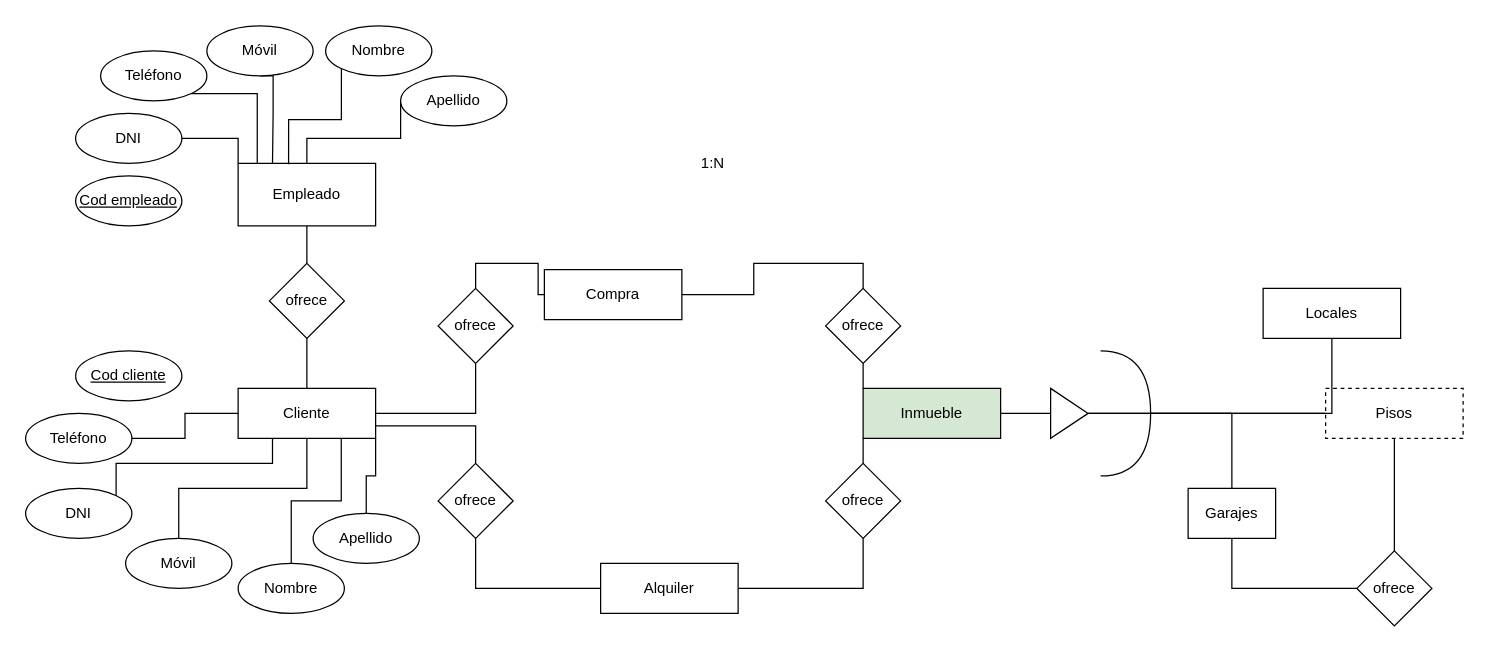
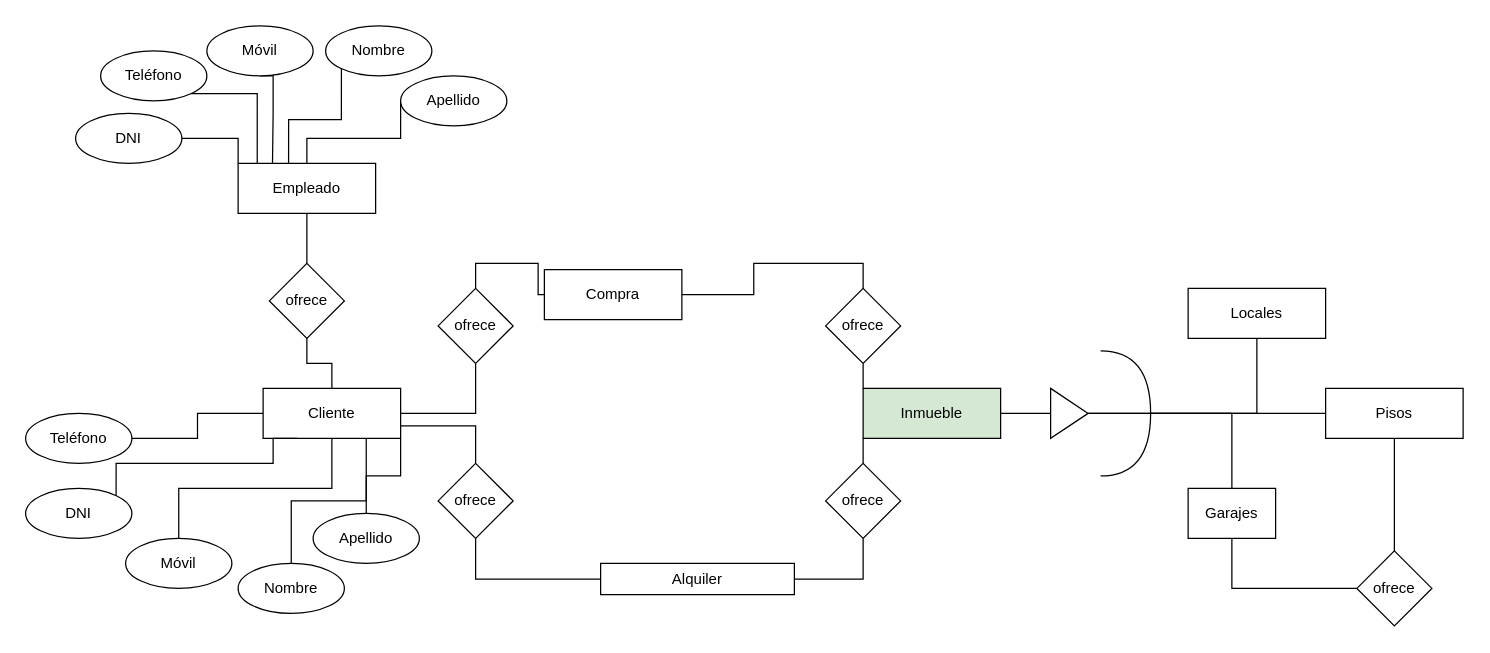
node "1:N": removed
node "Empleado": size 138x63 -> 138x50
node "Cod empleado": removed
node "Locales": moved (1332, 313) -> (1257, 313)
node "Cod cliente": removed
node "Cliente": moved (307, 413) -> (332, 413)
node "Pisos": style dashed -> solid
node "Alquiler": size 138x50 -> 194x31
